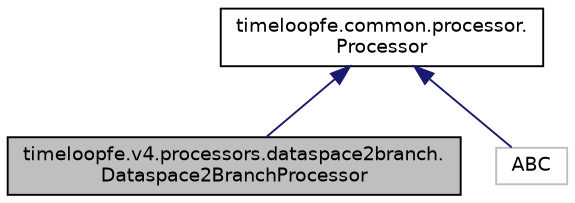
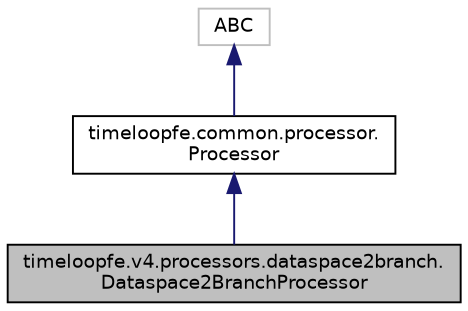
edge "ABC" -> "timeloopfe.common.processor. Processor": reversed
